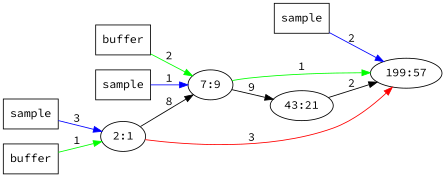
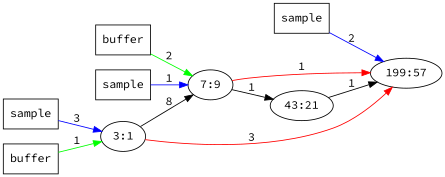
edge "7:9" -> "199:57": color green -> red
edge "43:21" -> "199:57": label "2" -> "1"
edge "7:9" -> "43:21": label "9" -> "1"
node "2:1": label "2:1" -> "3:1"
